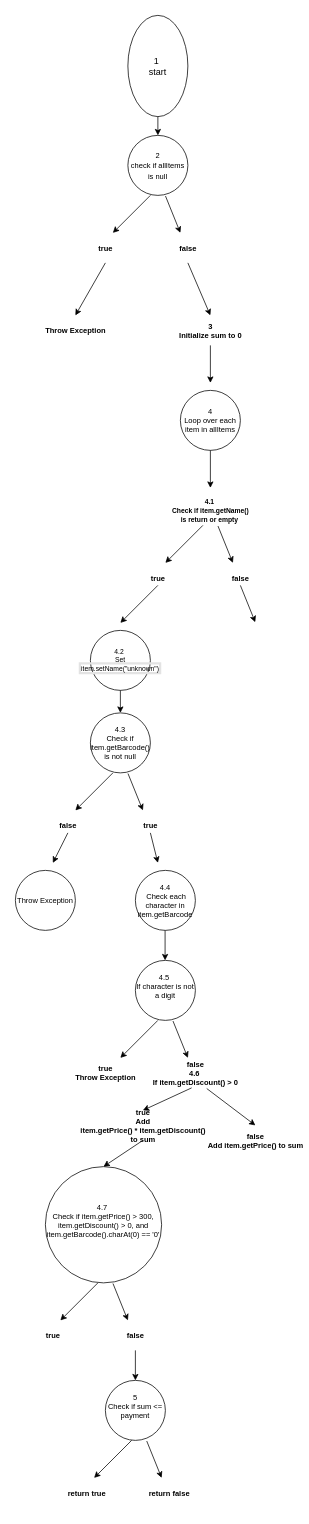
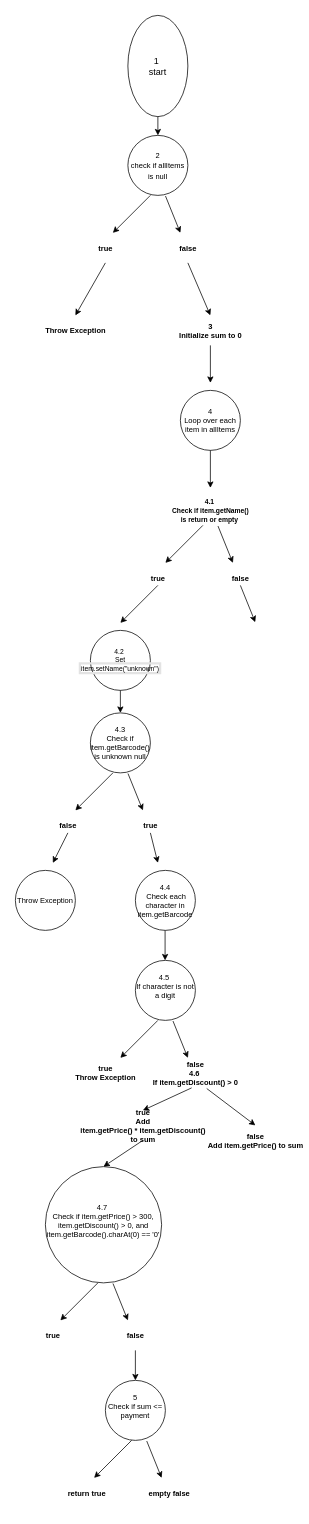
node "4.3 Check if item.getBarcode() is not null": label "4.3 Check if item.getBarcode() is not null" -> "4.3 Check if item.getBarcode() is unknown null"
node "return false": label "return false" -> "empty false"
